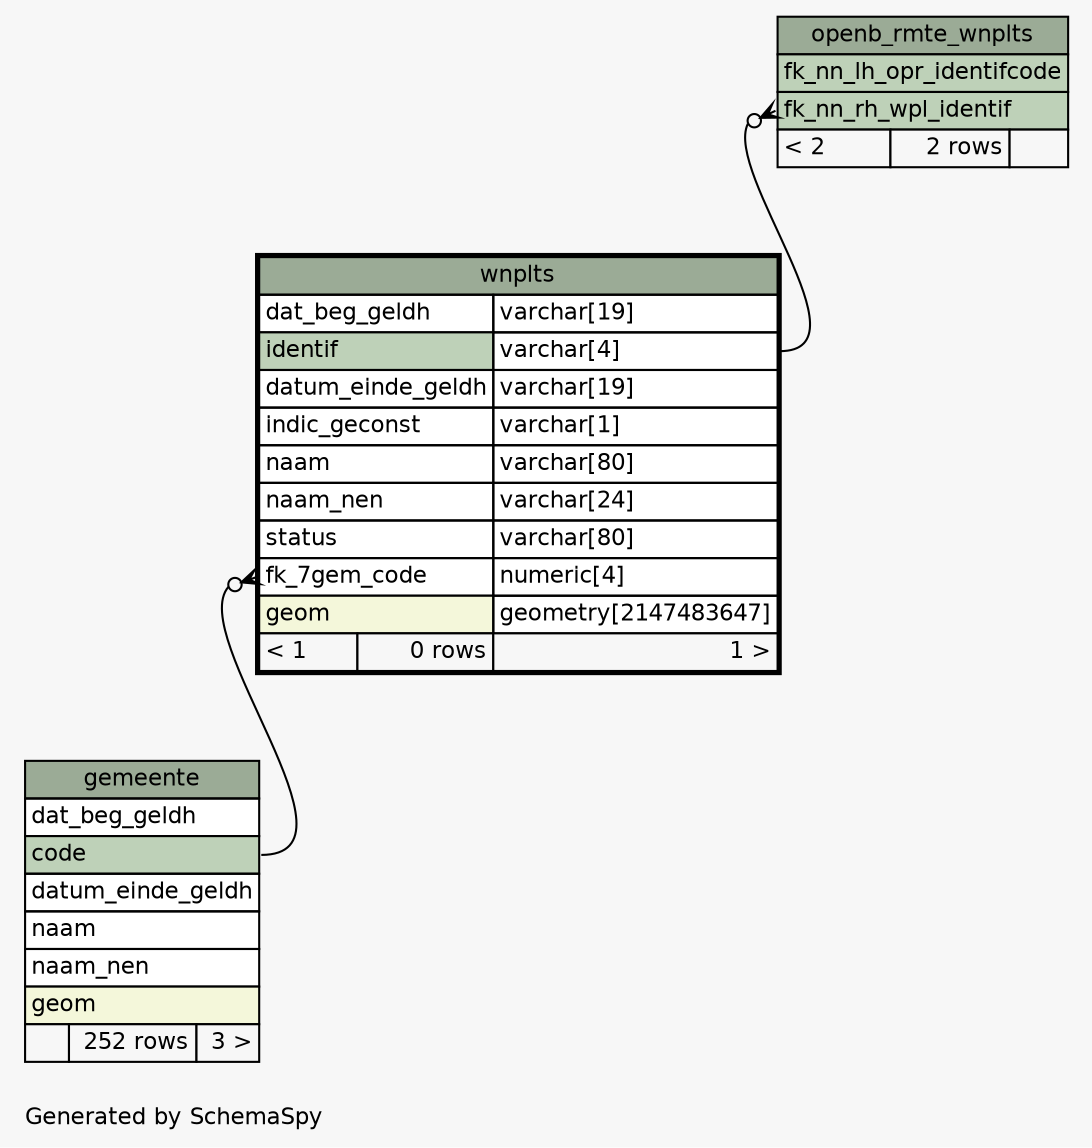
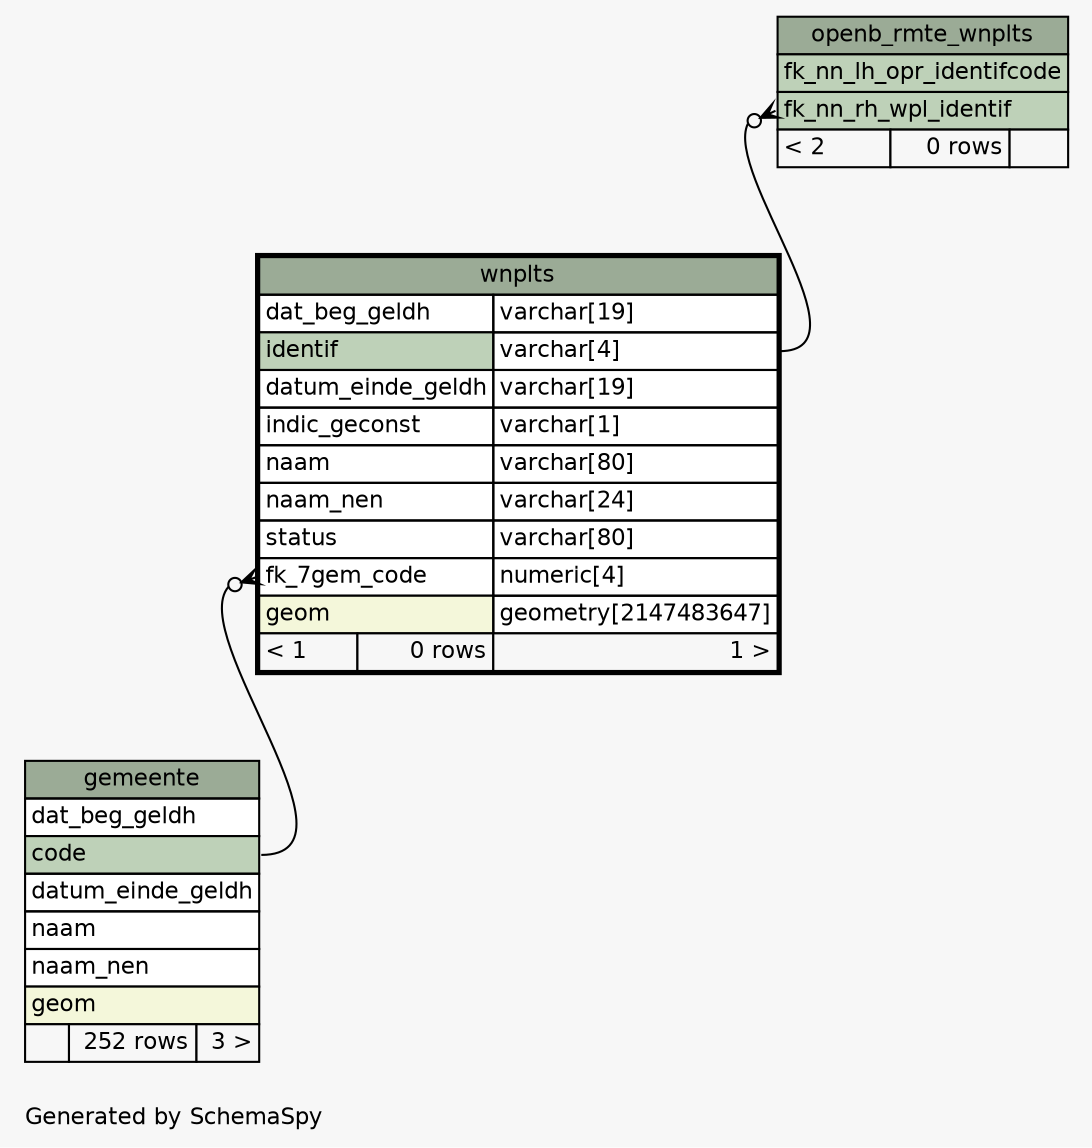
node "openb_rmte_wnplts": text "2 rows" -> "0 rows"
